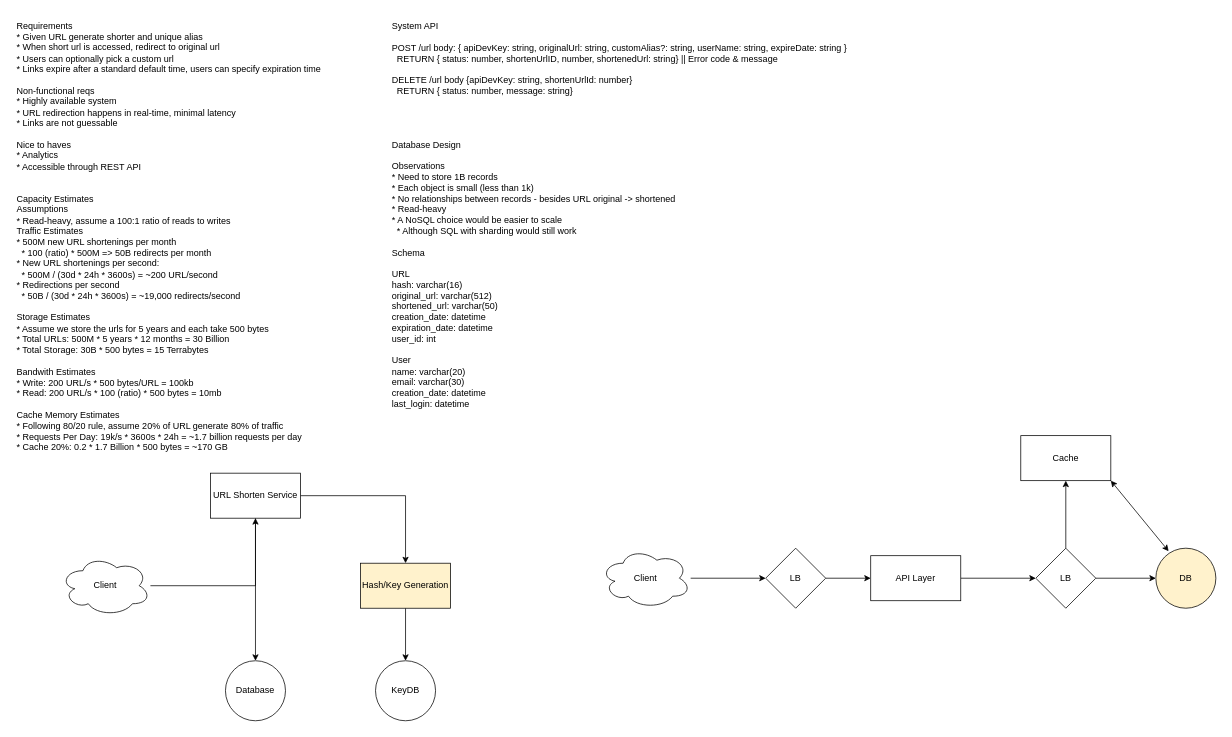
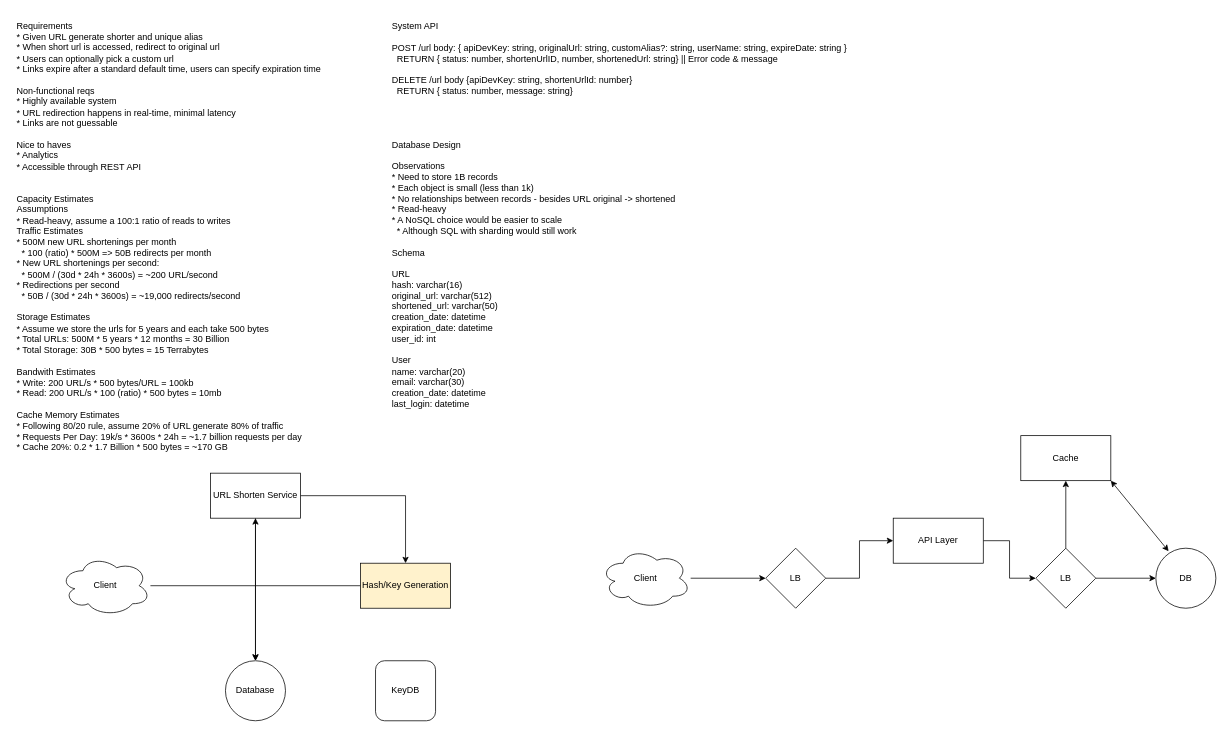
node "API Layer": moved (915, 578) -> (938, 540)
node "DB": fillcolor #fff2cc -> #ffffff
edge "Hash/Key Generation" -> "KeyDB": now "Hash/Key Generation" -> "Database"
node "KeyDB": shape ellipse -> rounded rectangle
